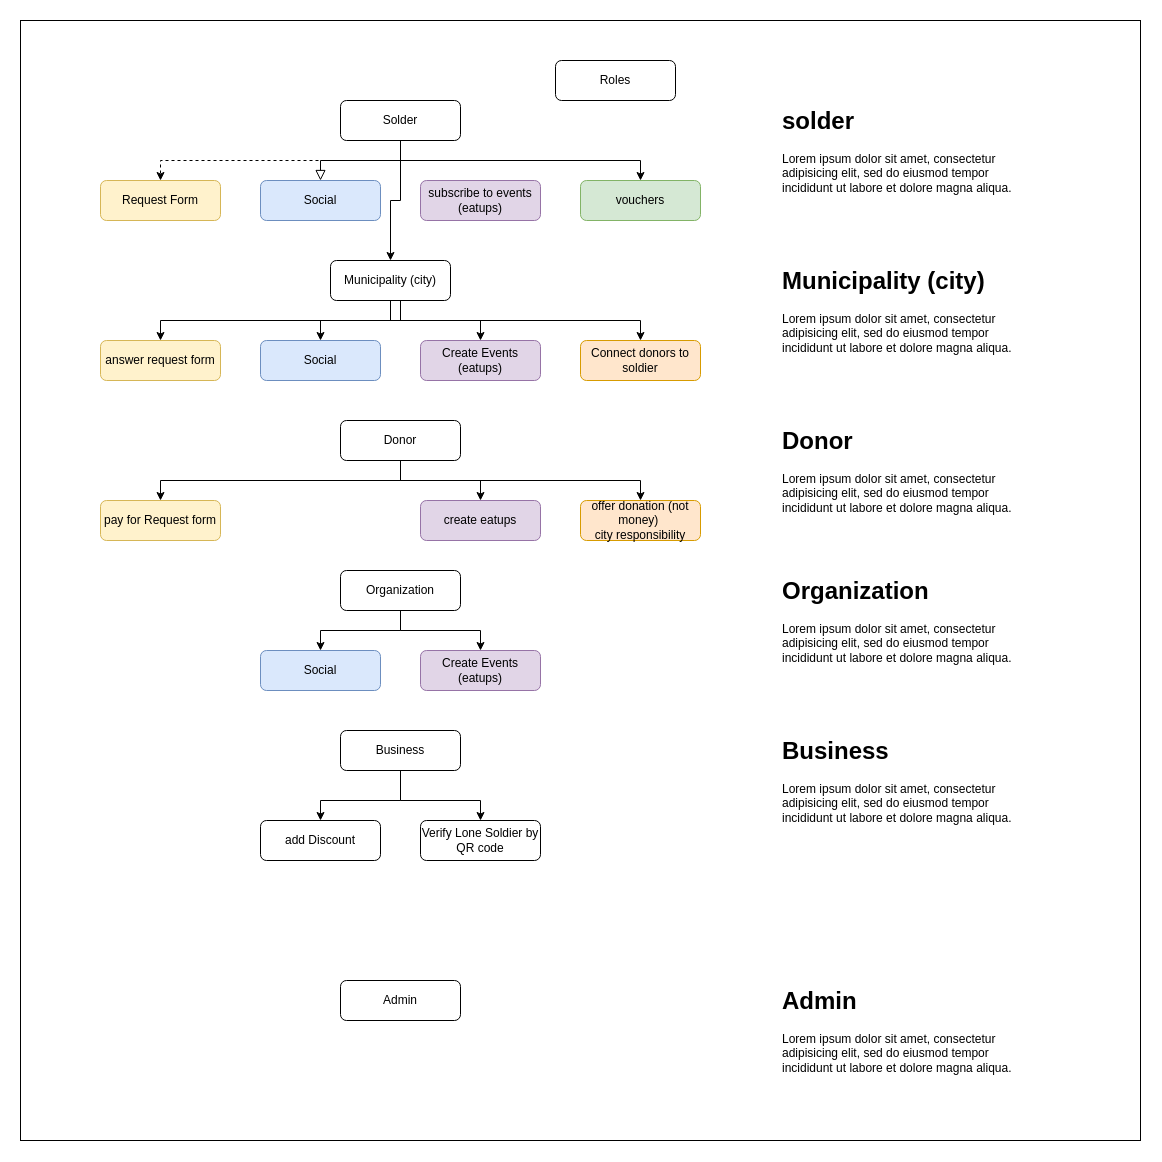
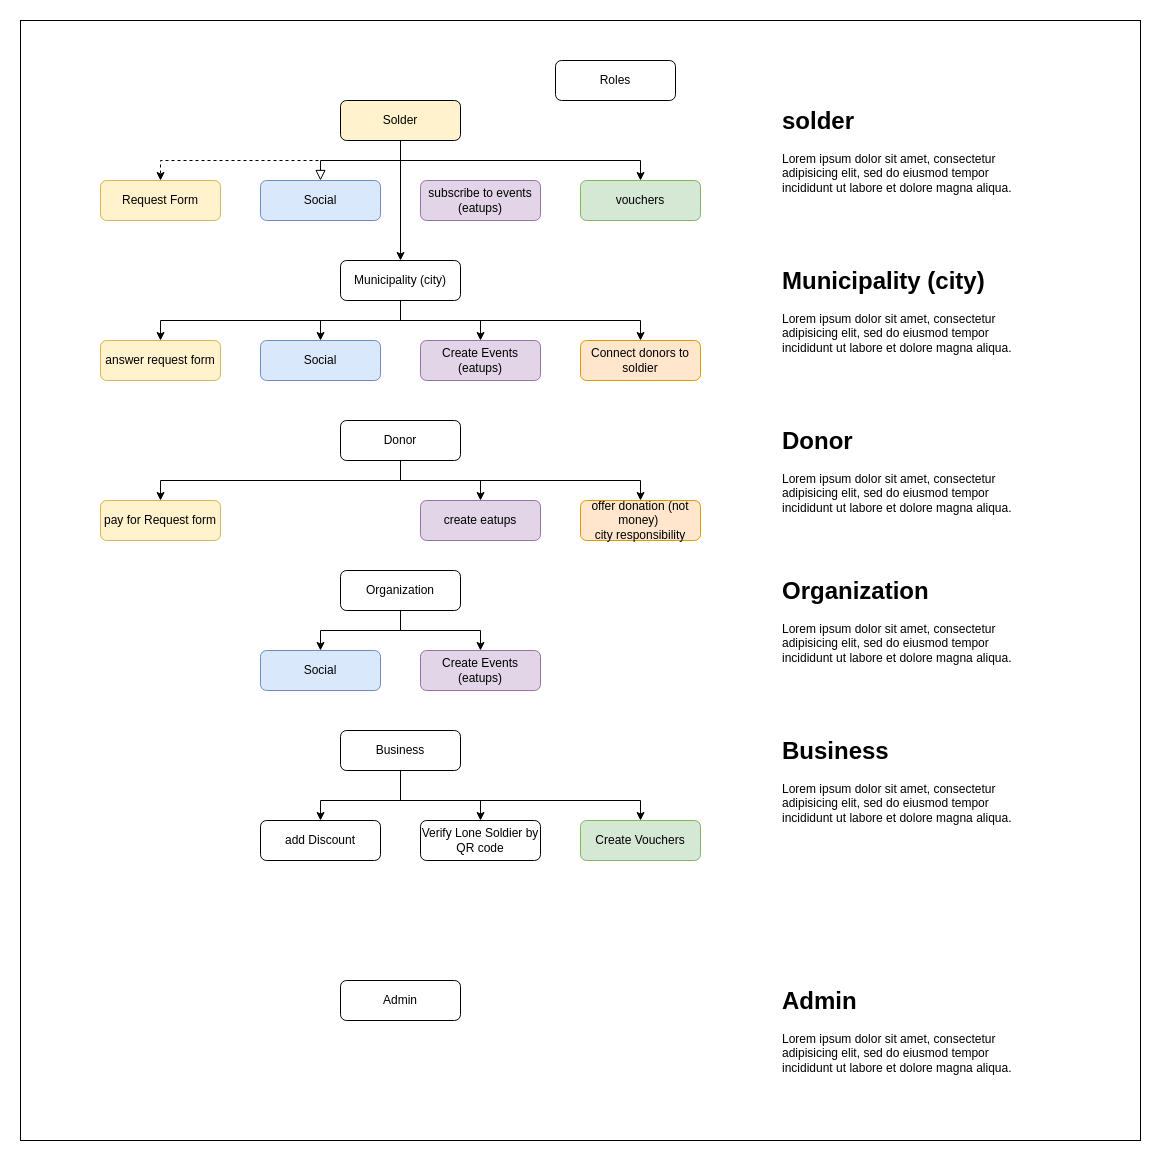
node "Solder": fillcolor #ffffff -> #fff2cc
node "Municipality (city)": moved (391, 281) -> (401, 281)
edge "Business" -> "Create Vouchers": added
node "Create Vouchers": added
